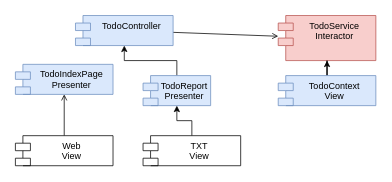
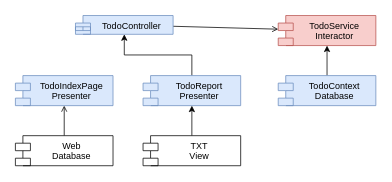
node "TodoController": size 98x30 -> 98x19
node "TodoService Interactor": size 98x45 -> 98x30
node "TodoIndexPage Presenter": moved (64, 79) -> (64, 90)
node "TodoReport Presenter": size 68x30 -> 98x30
node "TodoContext View": label "TodoContext View" -> "TodoContext Database"
node "Web View": label "Web View" -> "Web Database"
